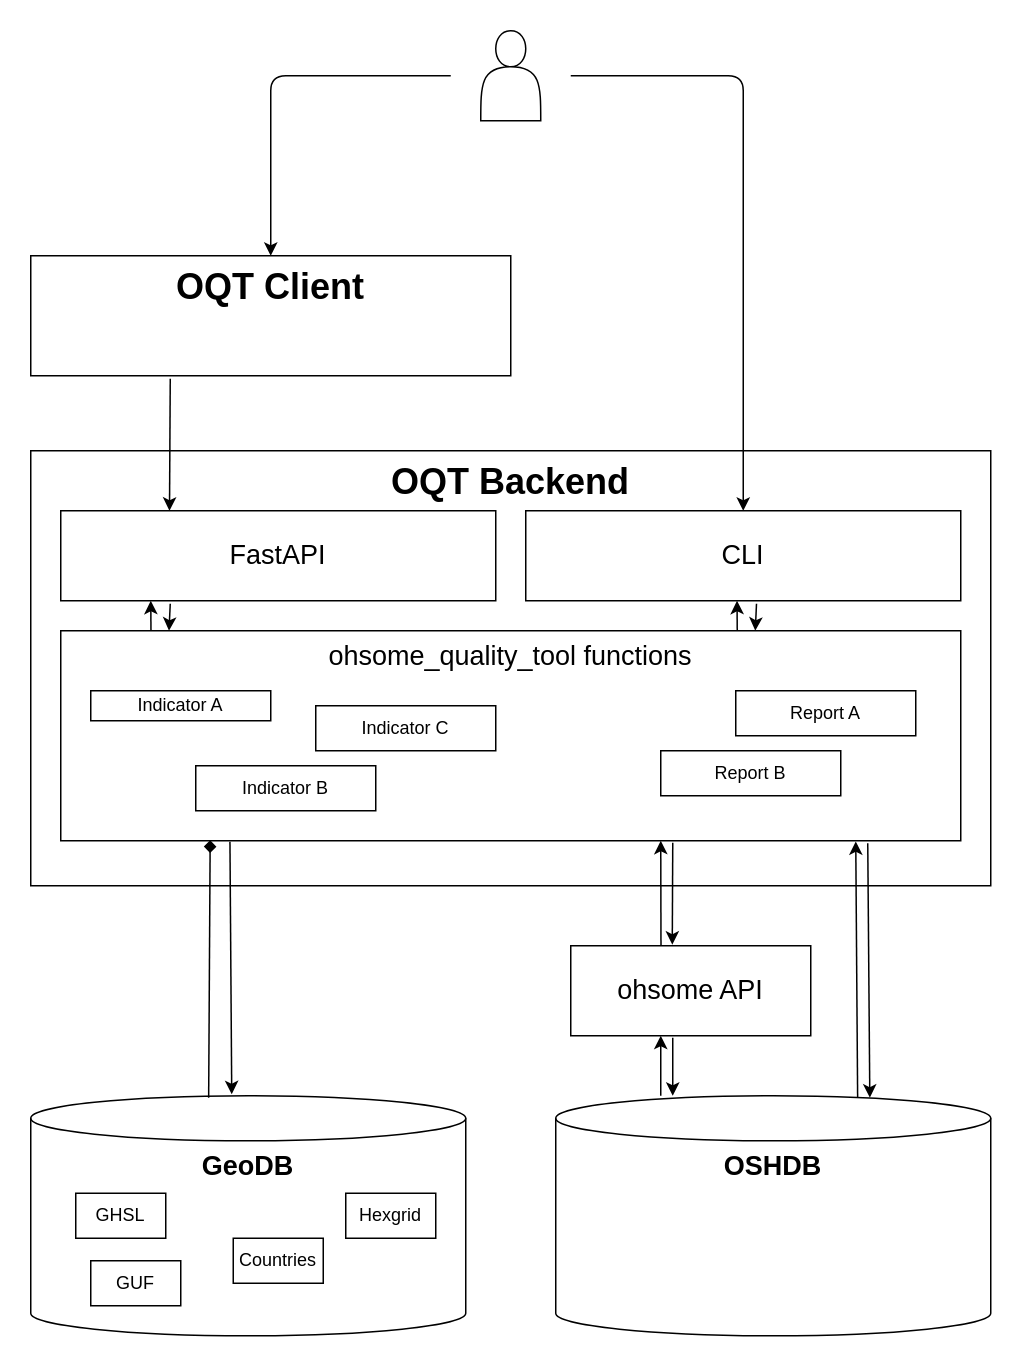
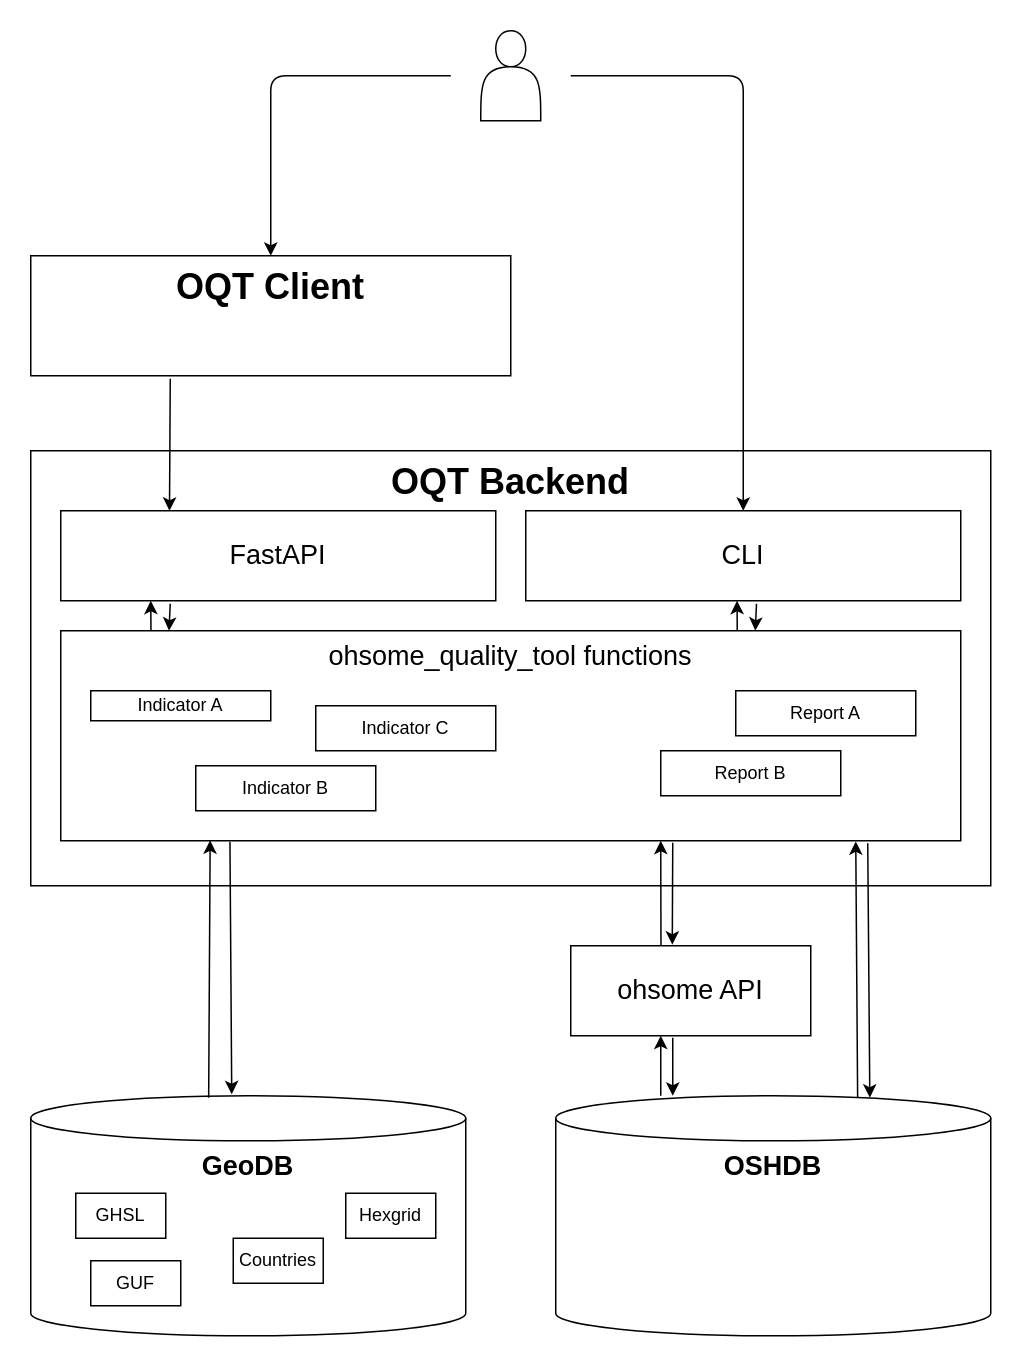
edge "GeoDB" -> "ohsome_quality_tool functions": arrowhead diamond -> classic
